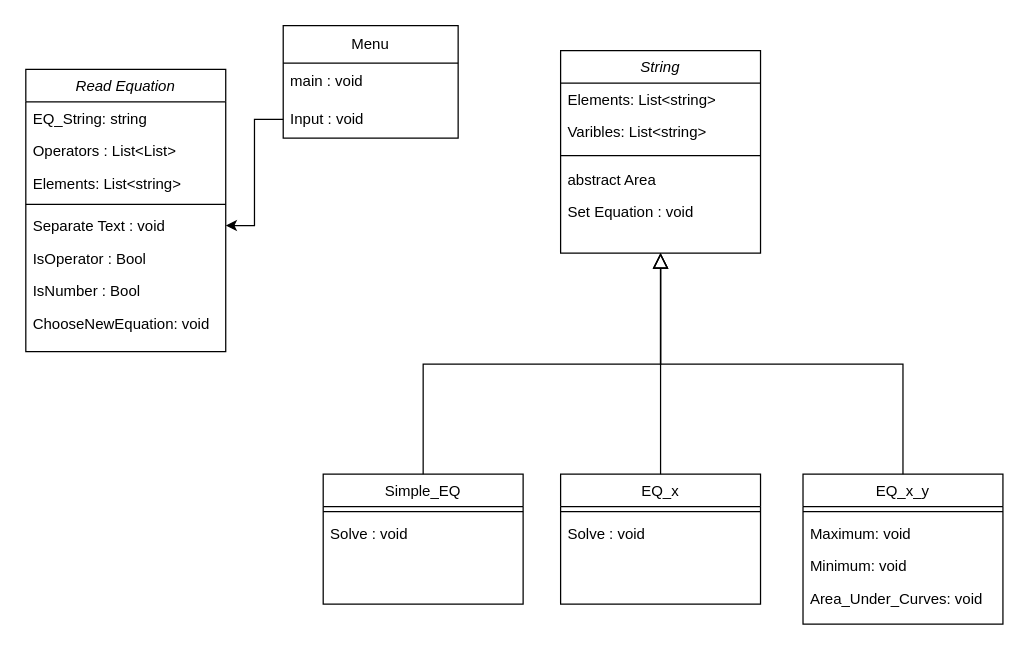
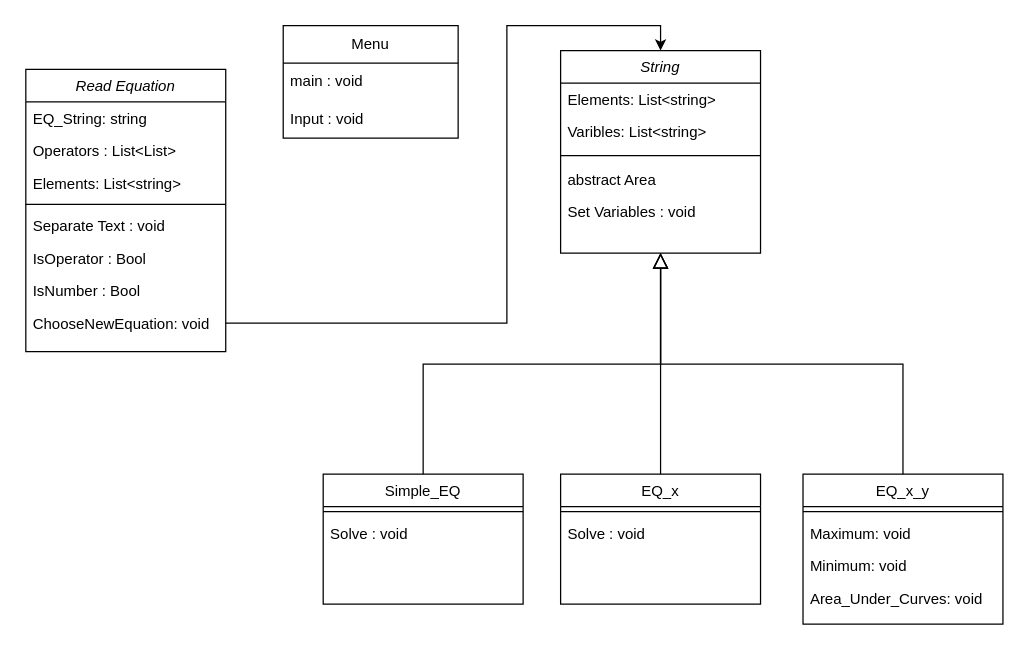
edge "Input : void" -> "Separate Text : void": removed
node "Set Equation : void": label "Set Equation : void" -> "Set Variables : void"
edge "ChooseNewEquation: void" -> "String": added
